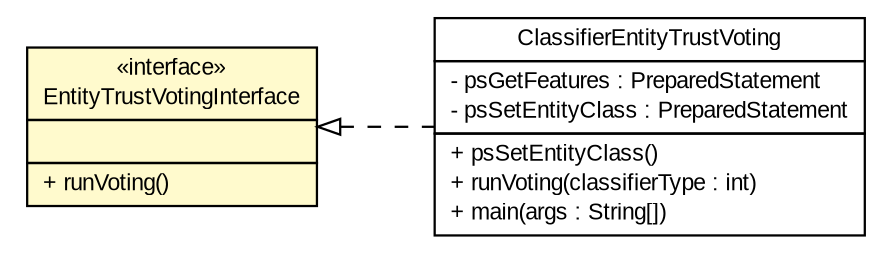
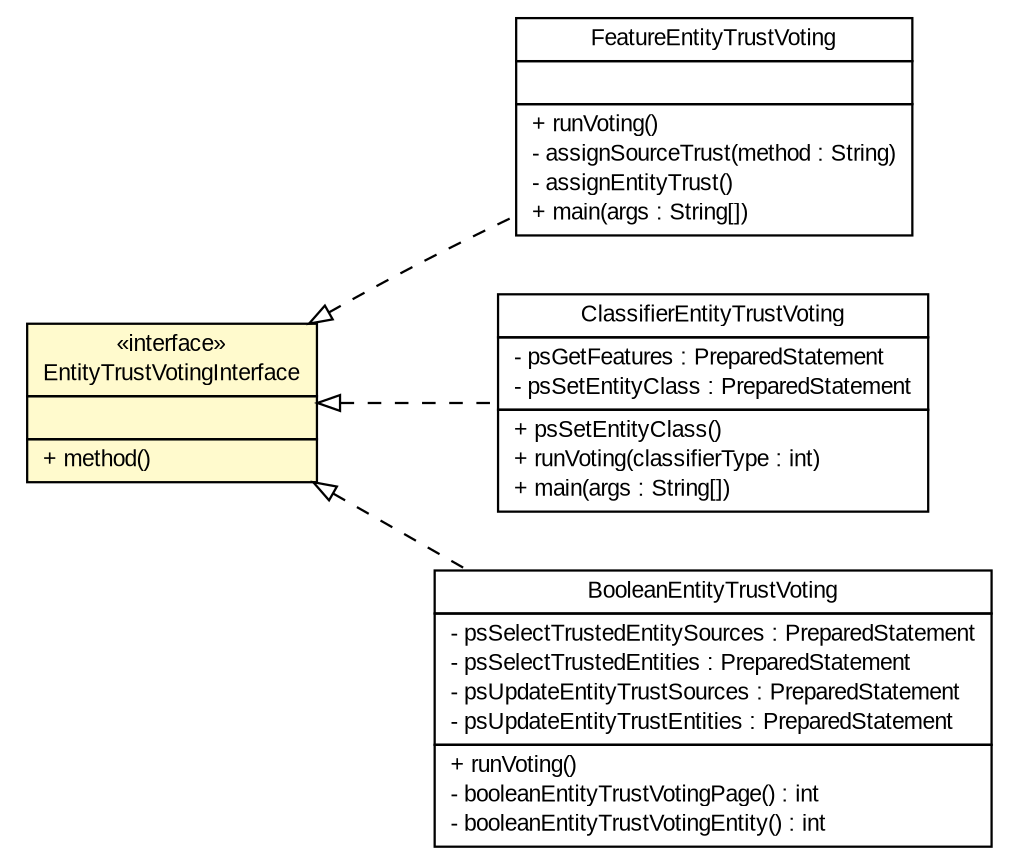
node "FeatureEntityTrustVoting": added
node "EntityTrustVotingInterface": text "+ runVoting()" -> "+ method()"
node "BooleanEntityTrustVoting": added
